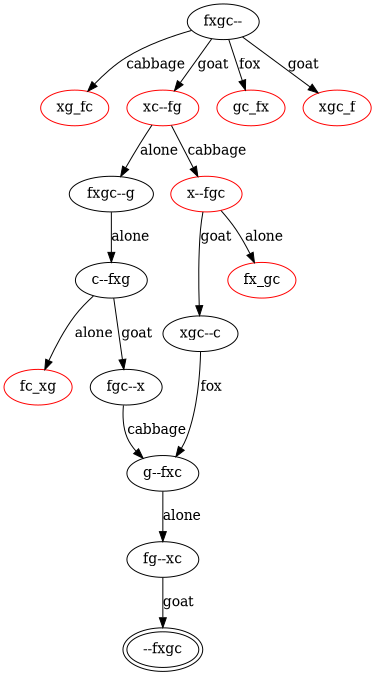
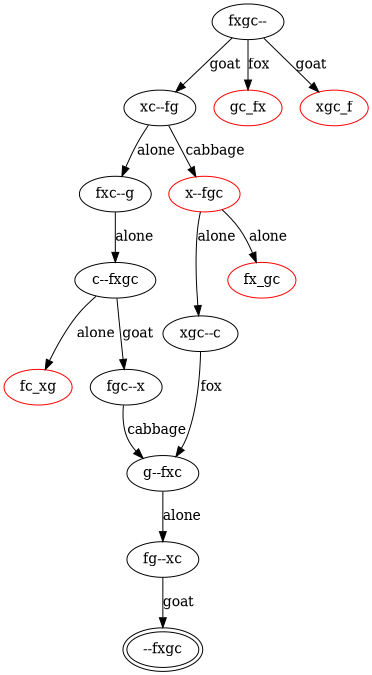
node "xg_fc": removed
node "xc--fg": color red -> black
node "fxgc--g": label "fxgc--g" -> "fxc--g"
edge "x--fgc" -> "xgc--c": label "goat" -> "alone"
node "c--fxg": label "c--fxg" -> "c--fxgc"
